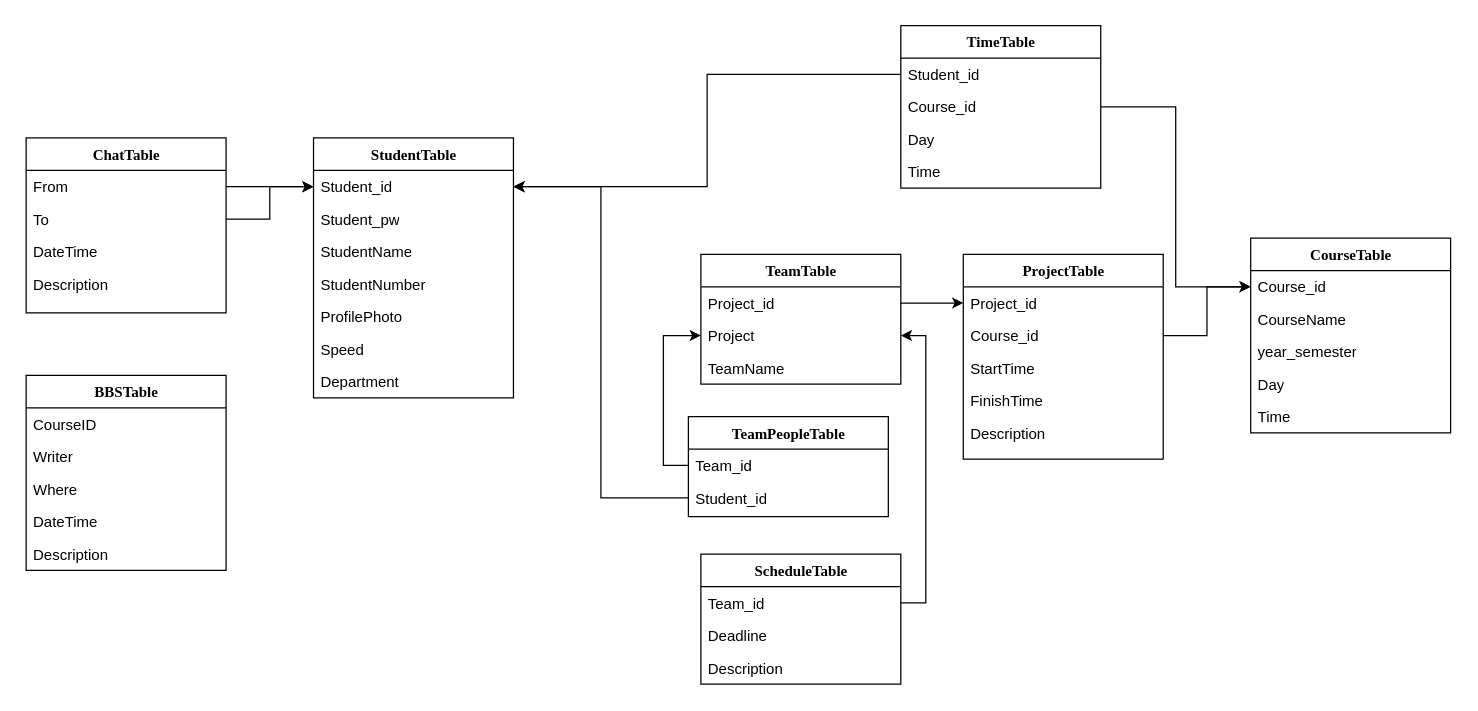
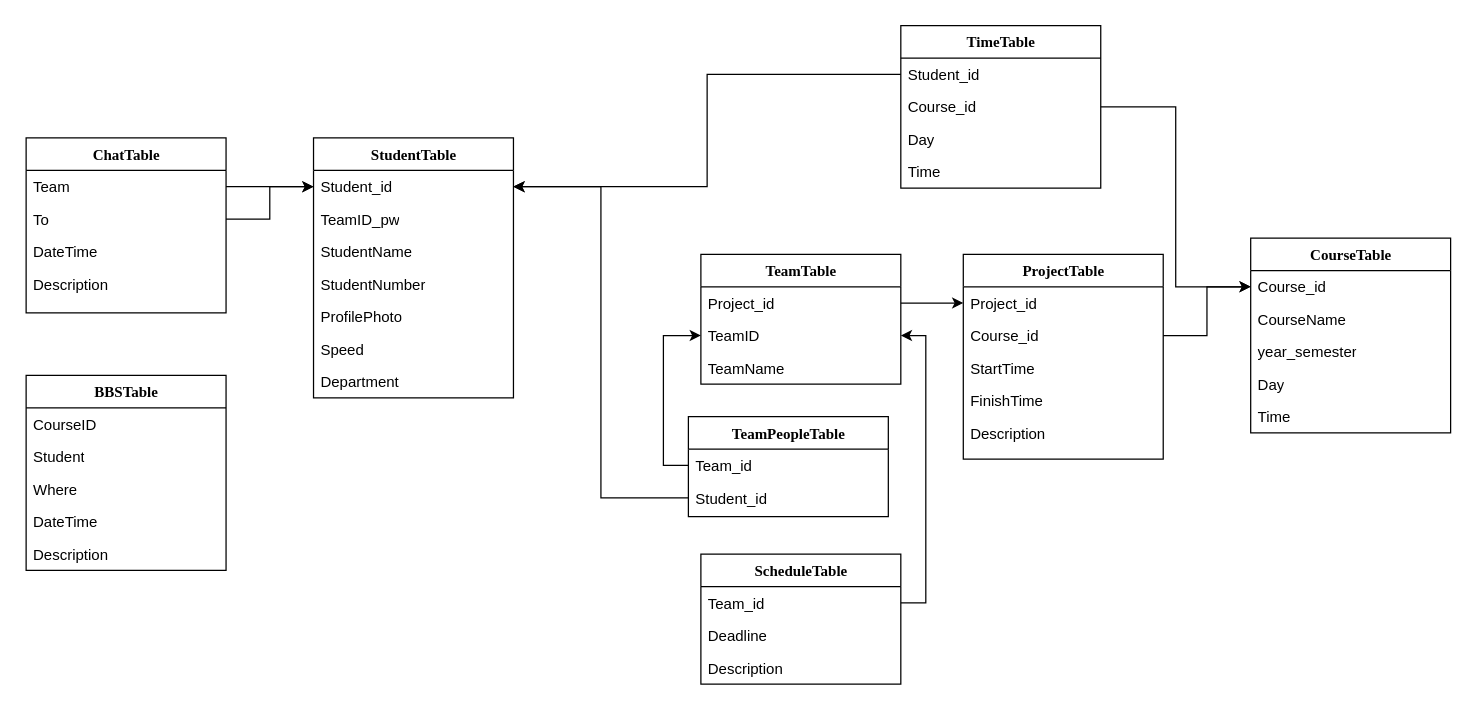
node "From": label "From" -> "Team"
node "Student_pw": label "Student_pw" -> "TeamID_pw"
node "Project": label "Project" -> "TeamID"
node "Writer": label "Writer" -> "Student"
